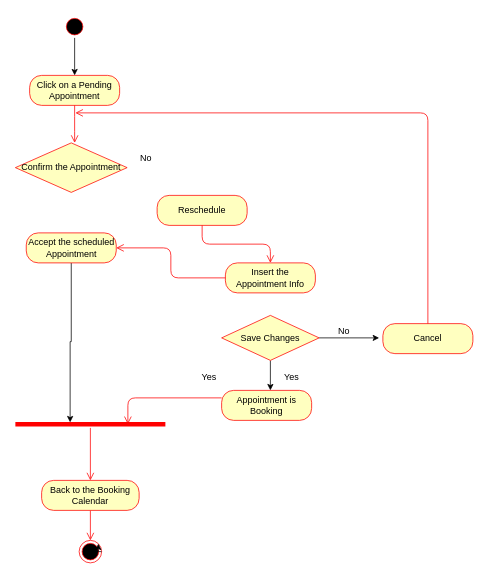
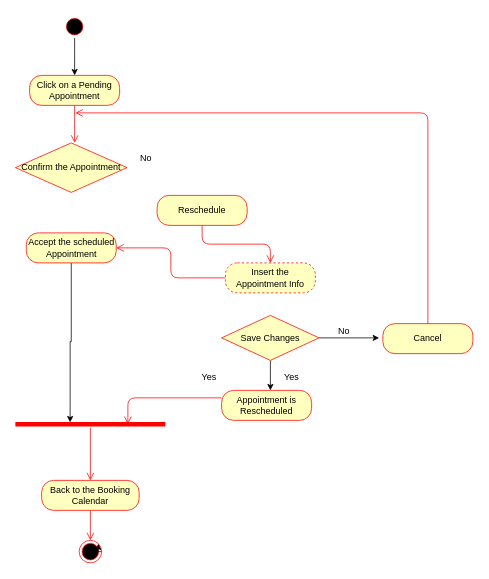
node "Insert the Appointment Info": style solid -> dashed
node "Appointment is Booking": label "Appointment is Booking" -> "Appointment is Rescheduled"
